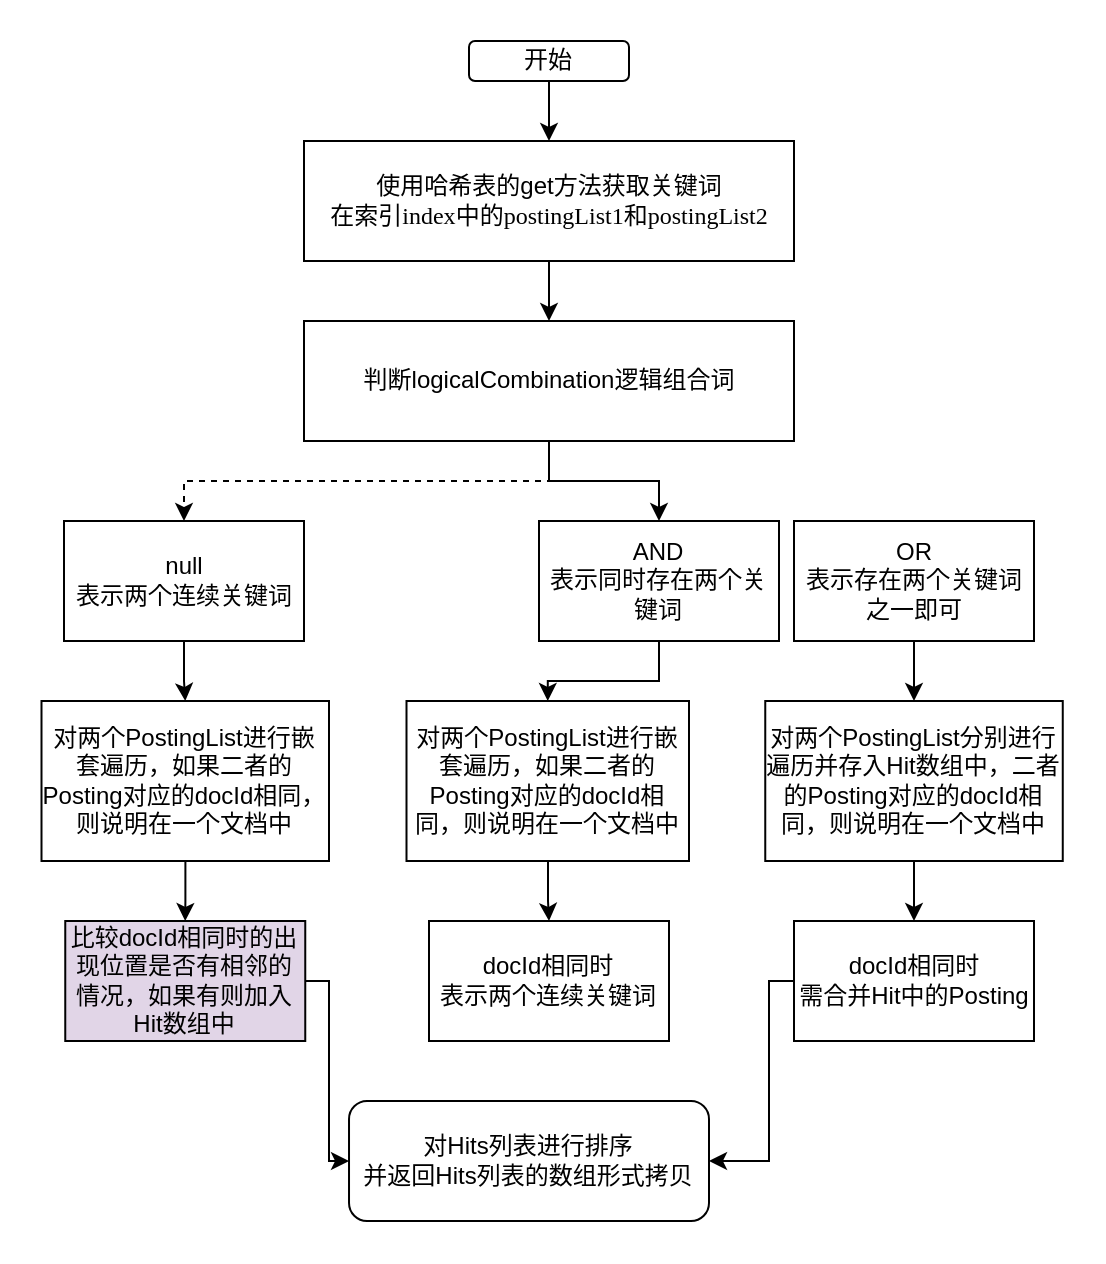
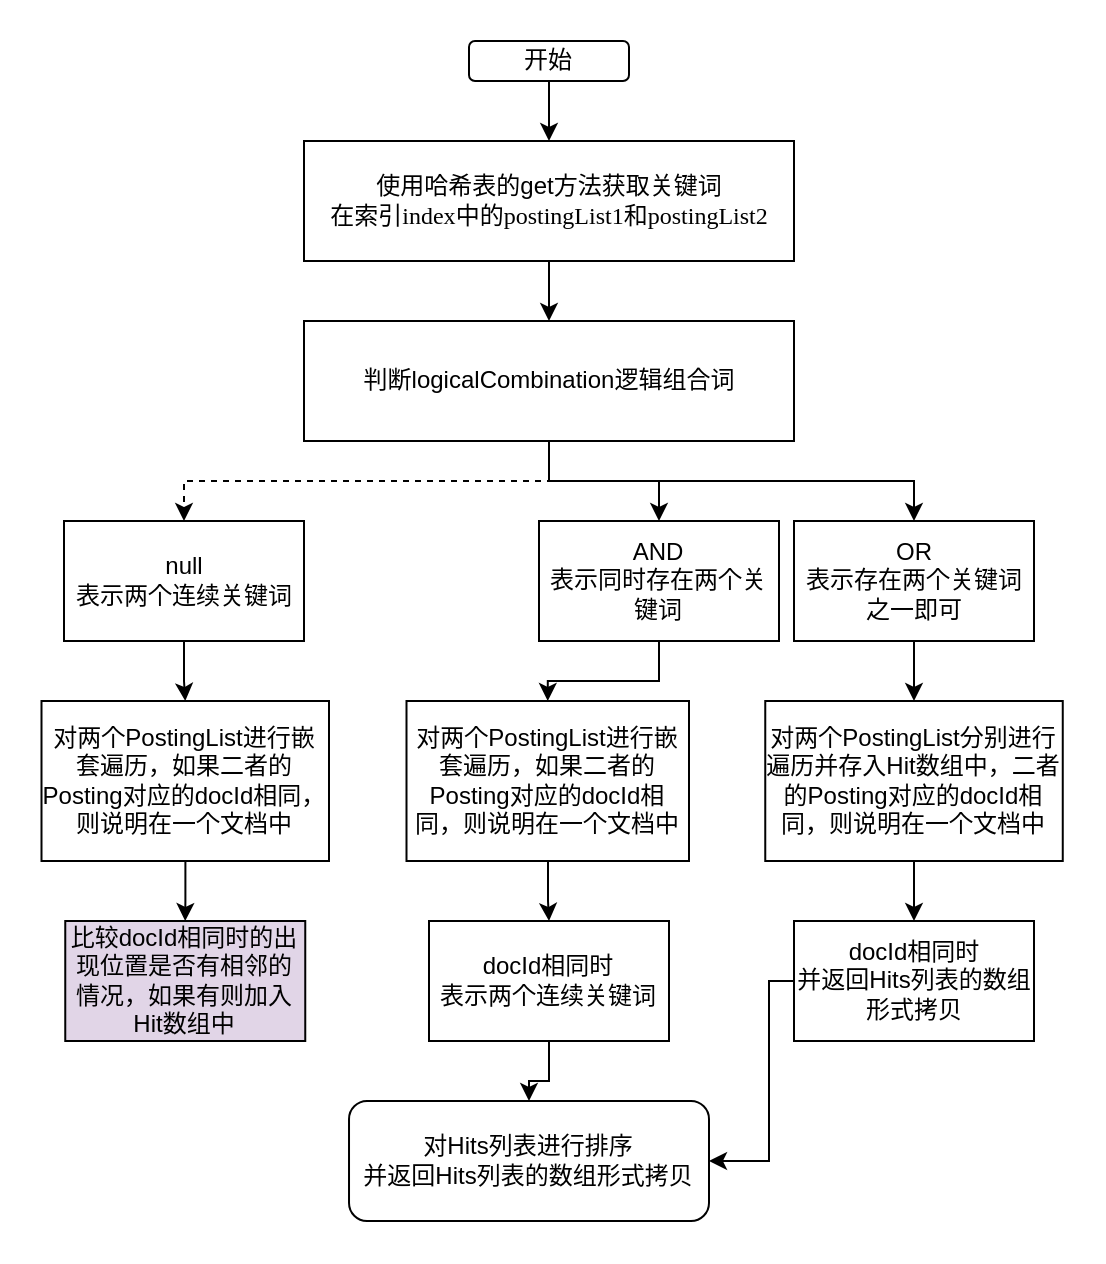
edge "判断logicalCombination逻辑组合词" -> "OR 表示存在两个关键词之一即可": added
node "docId相同时 需合并Hit中的Posting": label "docId相同时 需合并Hit中的Posting" -> "docId相同时 并返回Hits列表的数组形式拷贝"
edge "比较docId相同时的出现位置是否有相邻的情况，如果有则加入Hit数组中" -> "对Hits列表进行排序 并返回Hits列表的数组形式拷贝": removed
edge "docId相同时 表示两个连续关键词" -> "对Hits列表进行排序 并返回Hits列表的数组形式拷贝": added
